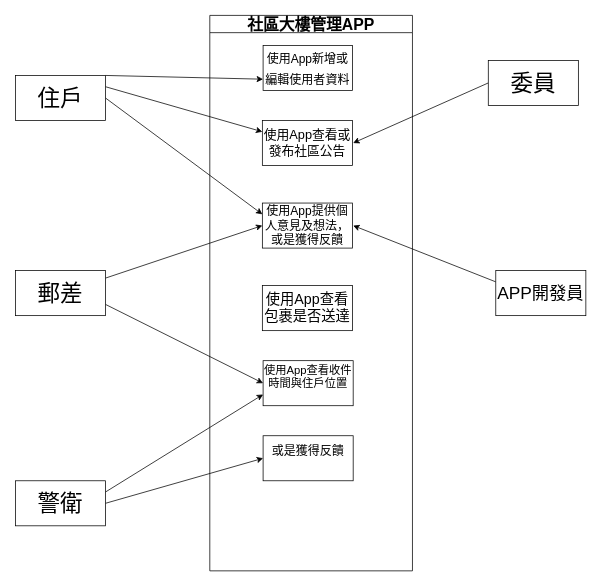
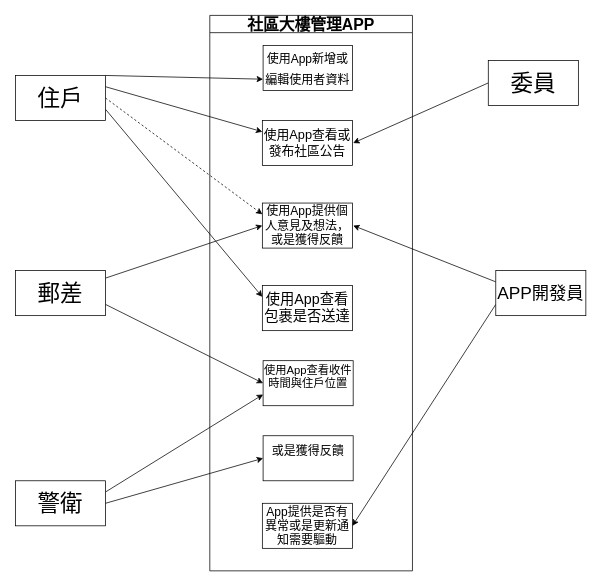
edge "住戶" -> "使用App提供個人意見及想法，或是獲得反饋": style solid -> dashed
edge "住戶" -> "使用App查看包裹是否送達": added
edge "APP開發員" -> "App提供是否有異常或是更新通知需要驅動": added
node "App提供是否有異常或是更新通知需要驅動": added
